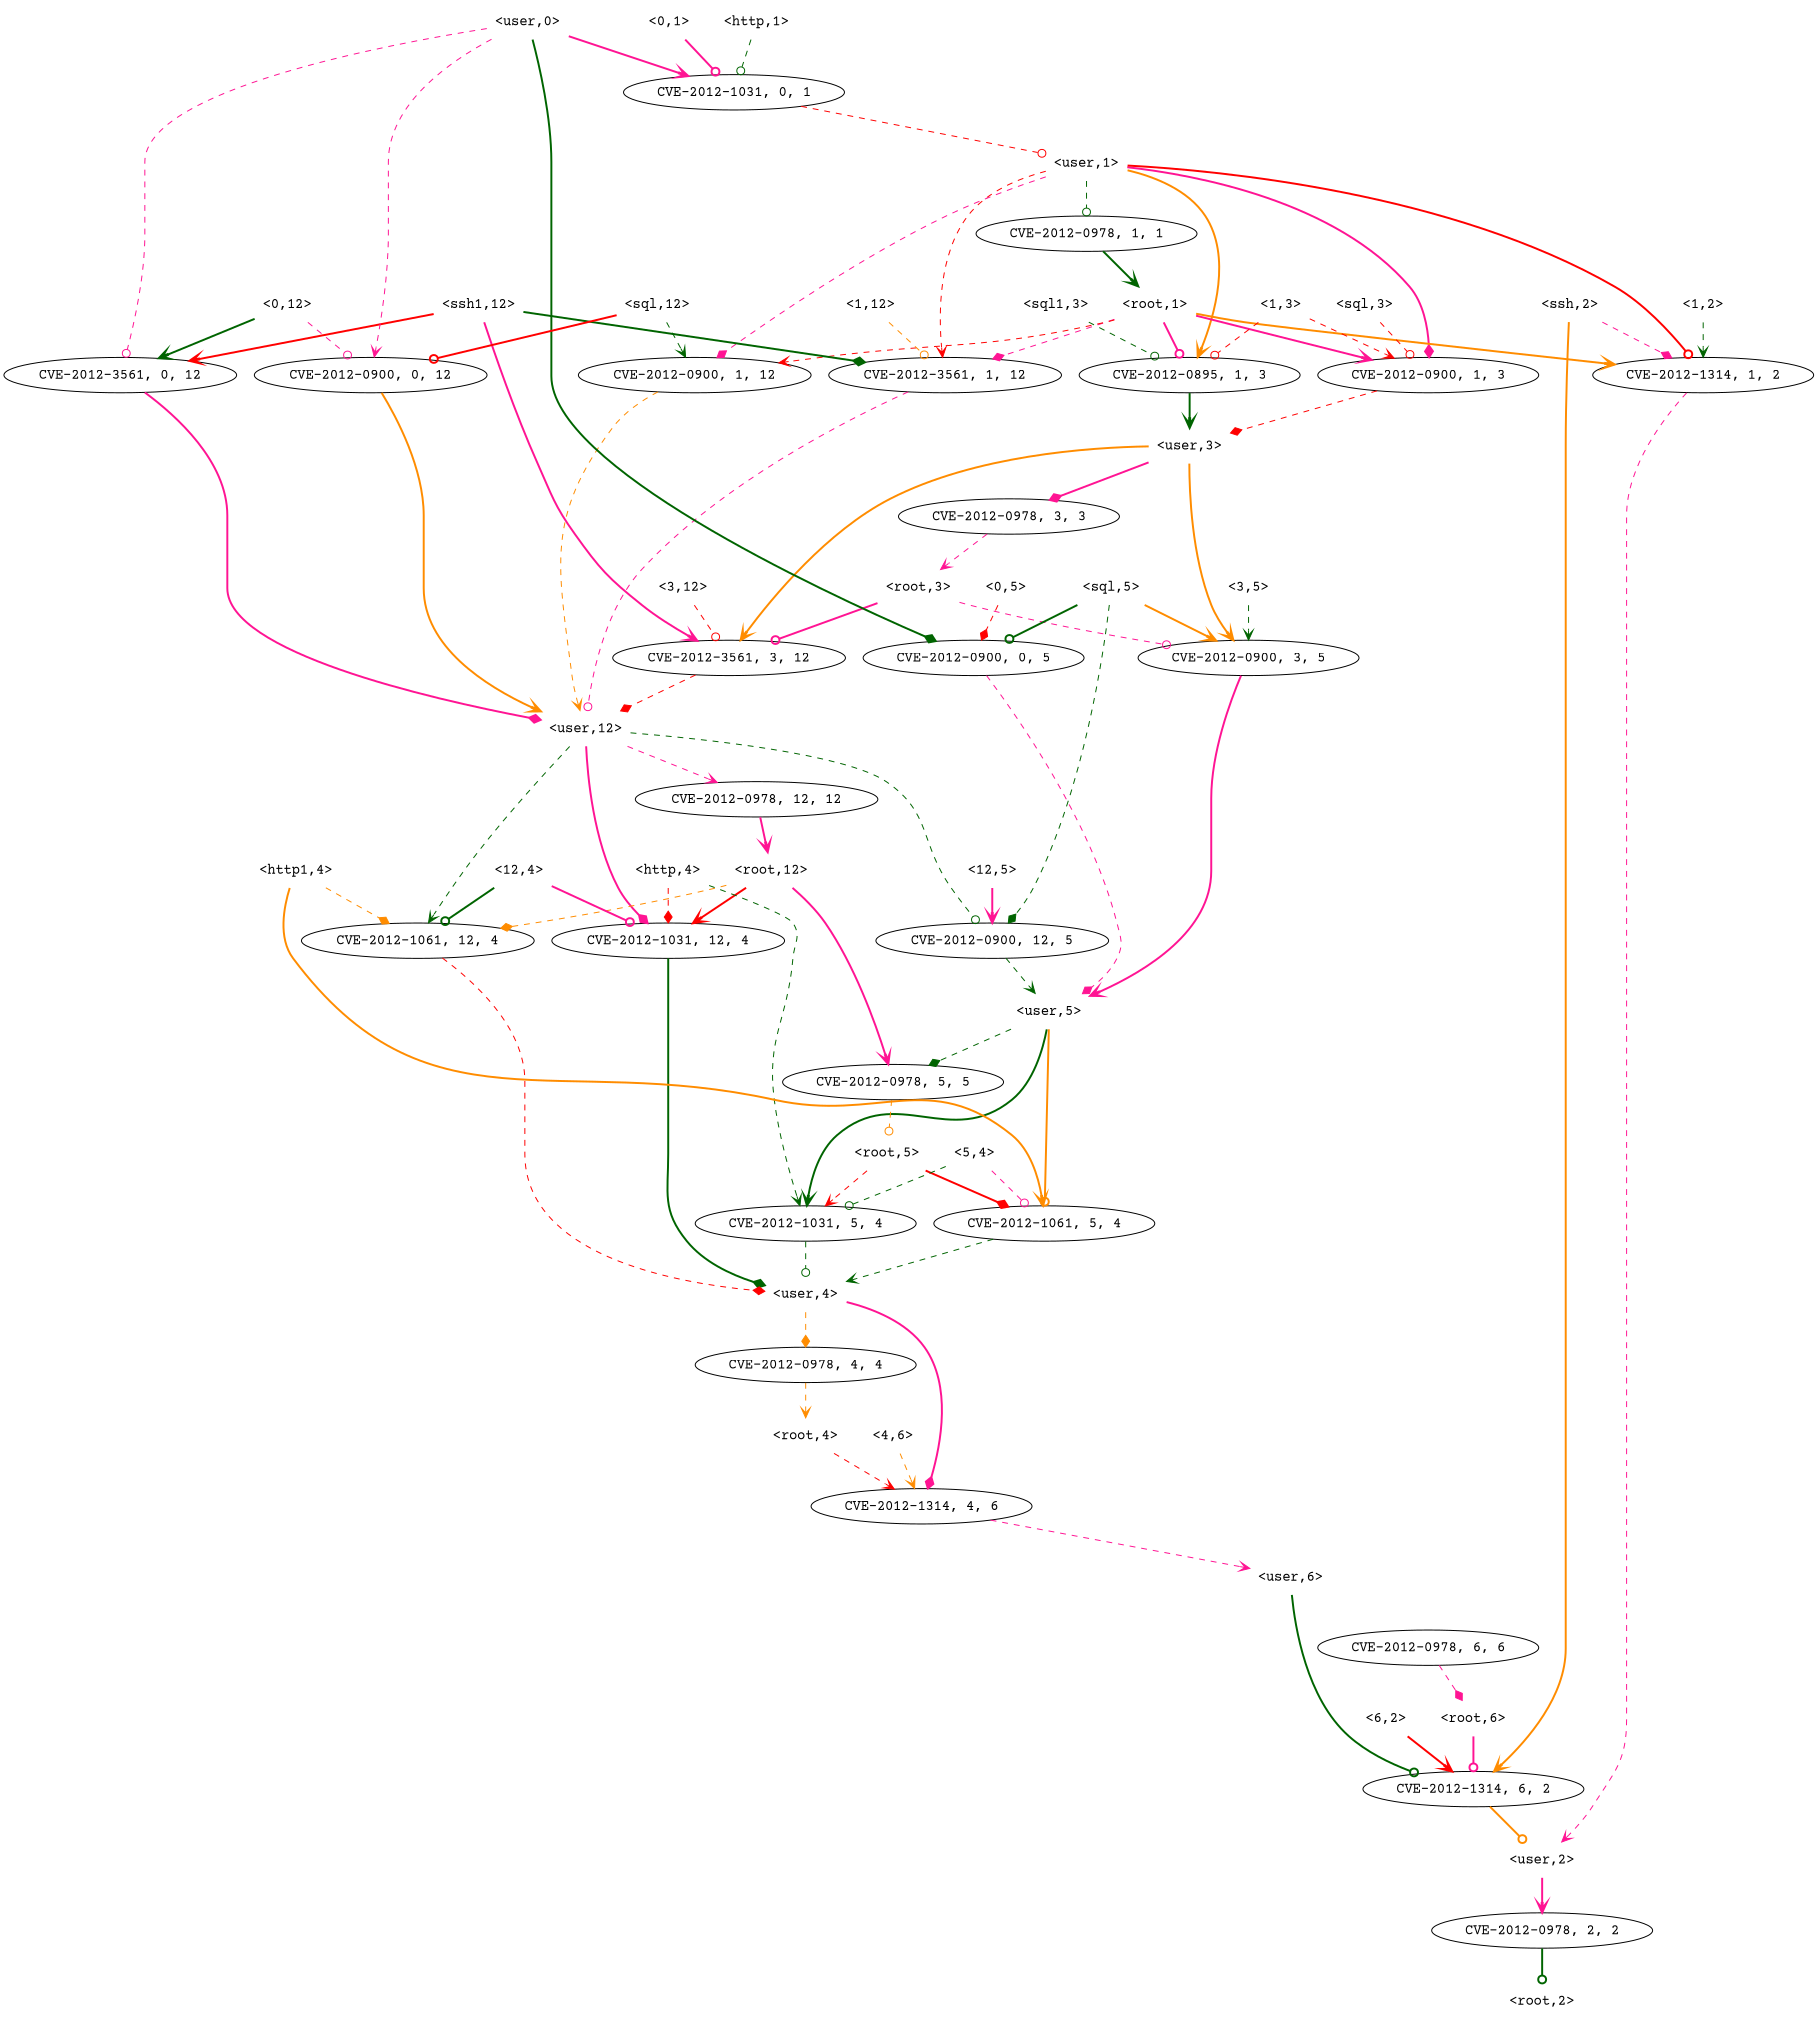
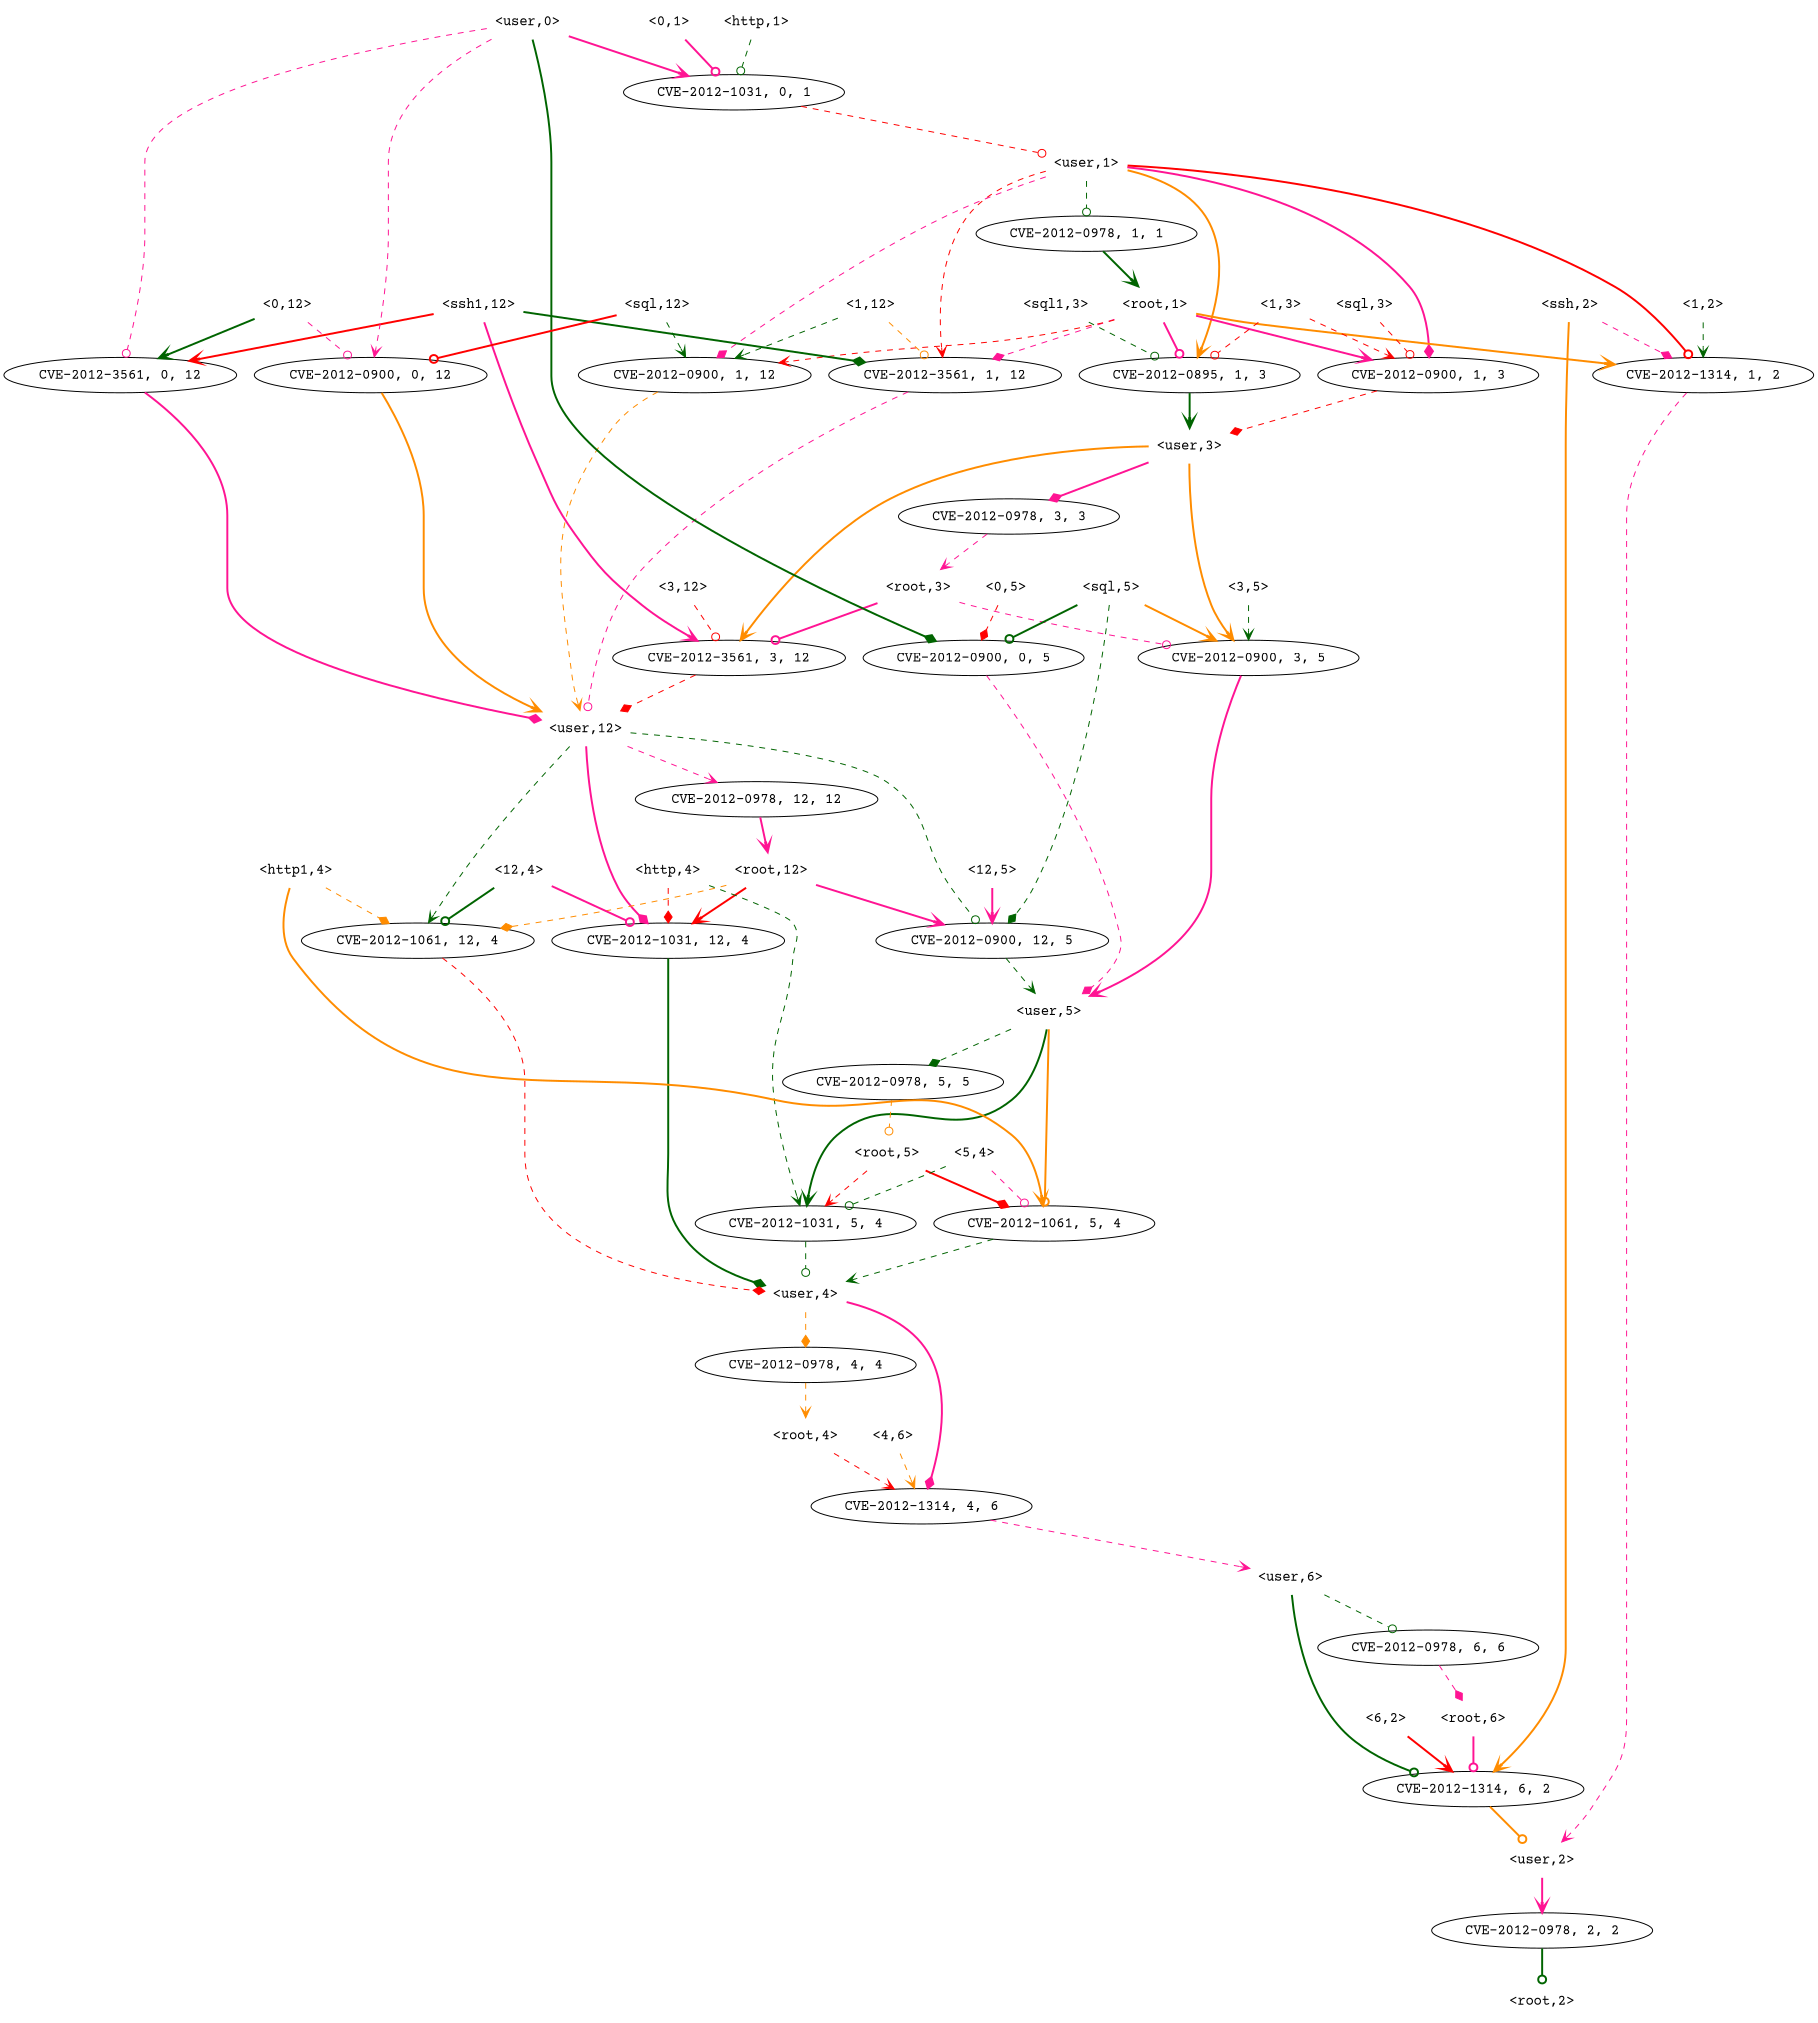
edge "<1,12>" -> "CVE-2012-0900, 1, 12": added
edge "<root,12>" -> "CVE-2012-0978, 5, 5": now "<root,12>" -> "CVE-2012-0900, 12, 5"
edge "<user,6>" -> "CVE-2012-0978, 6, 6": added
